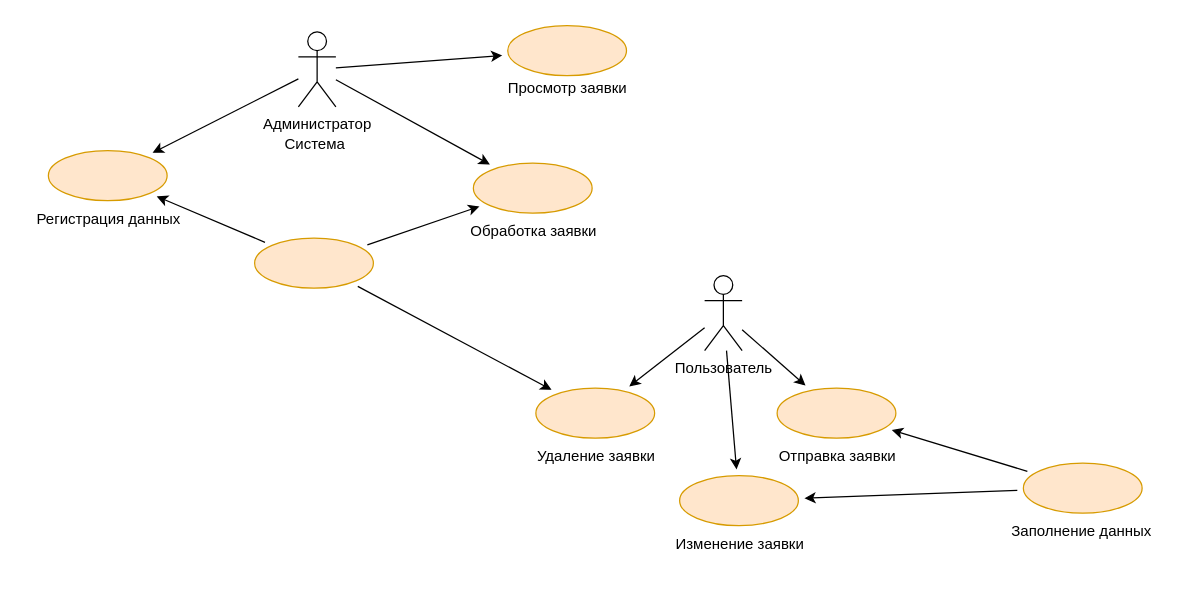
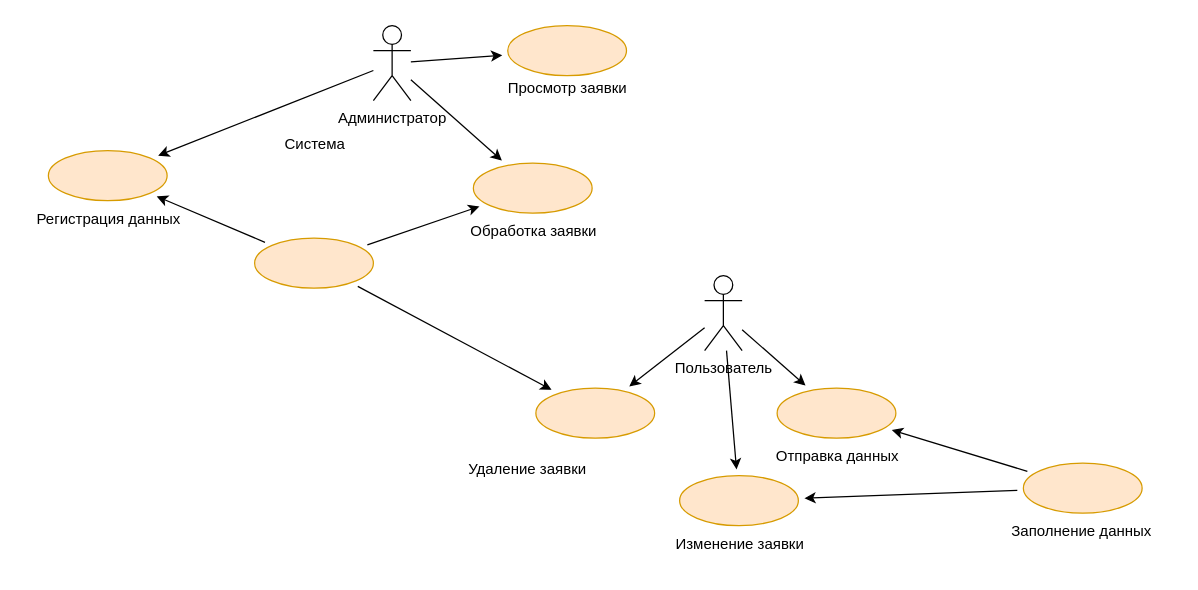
node "Администратор": moved (317, 69) -> (392, 63)
node "Удаление заявки": moved (595, 457) -> (526, 469)
node "Отправка заявки": label "Отправка заявки" -> "Отправка данных"
